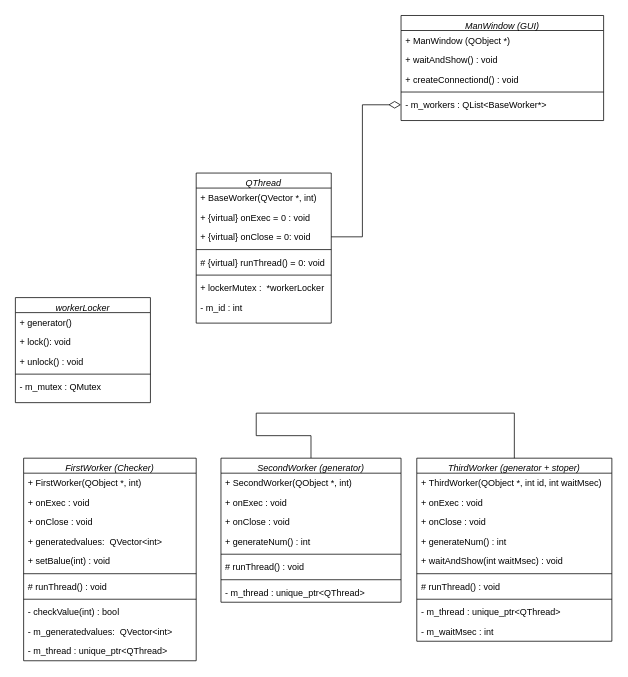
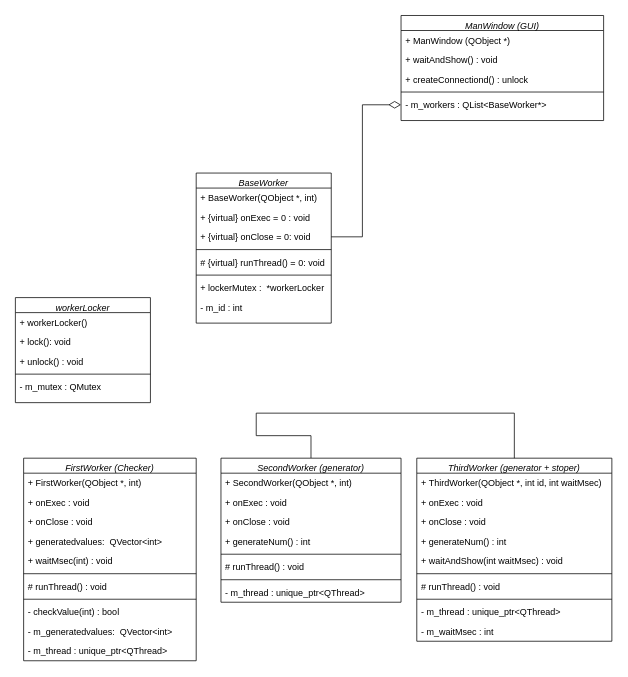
node "+ createConnectiond() : void": label "+ createConnectiond() : void" -> "+ createConnectiond() : unlock"
node "QThread": label "QThread" -> "BaseWorker"
node "+ BaseWorker(QVector *, int)": label "+ BaseWorker(QVector *, int)" -> "+ BaseWorker(QObject *, int)"
node "+ generator()": label "+ generator()" -> "+ workerLocker()"
node "+ setBalue(int) : void": label "+ setBalue(int) : void" -> "+ waitMsec(int) : void"
